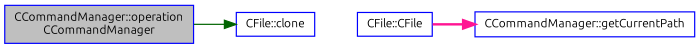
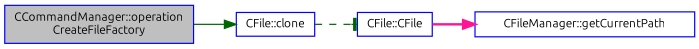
node "CCommandManager::operation CCommandManager": label "CCommandManager::operation CCommandManager" -> "CCommandManager::operation CreateFileFactory"
edge "CFile::clone" -> "CFile::CFile": added
node "CCommandManager::getCurrentPath": label "CCommandManager::getCurrentPath" -> "CFileManager::getCurrentPath"
